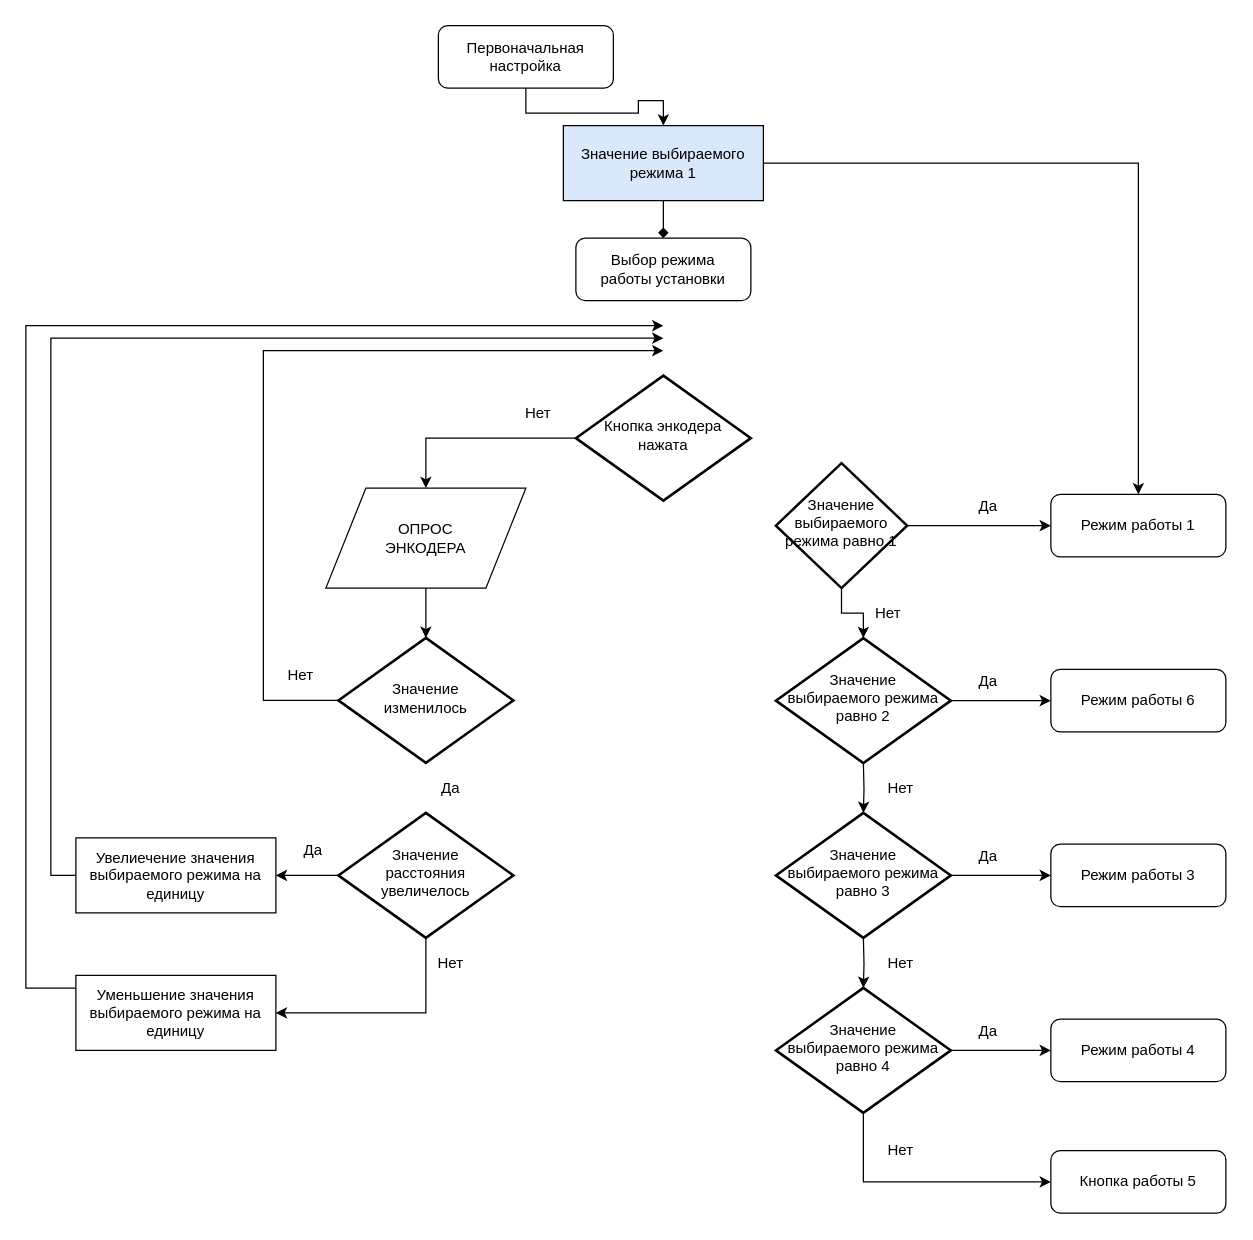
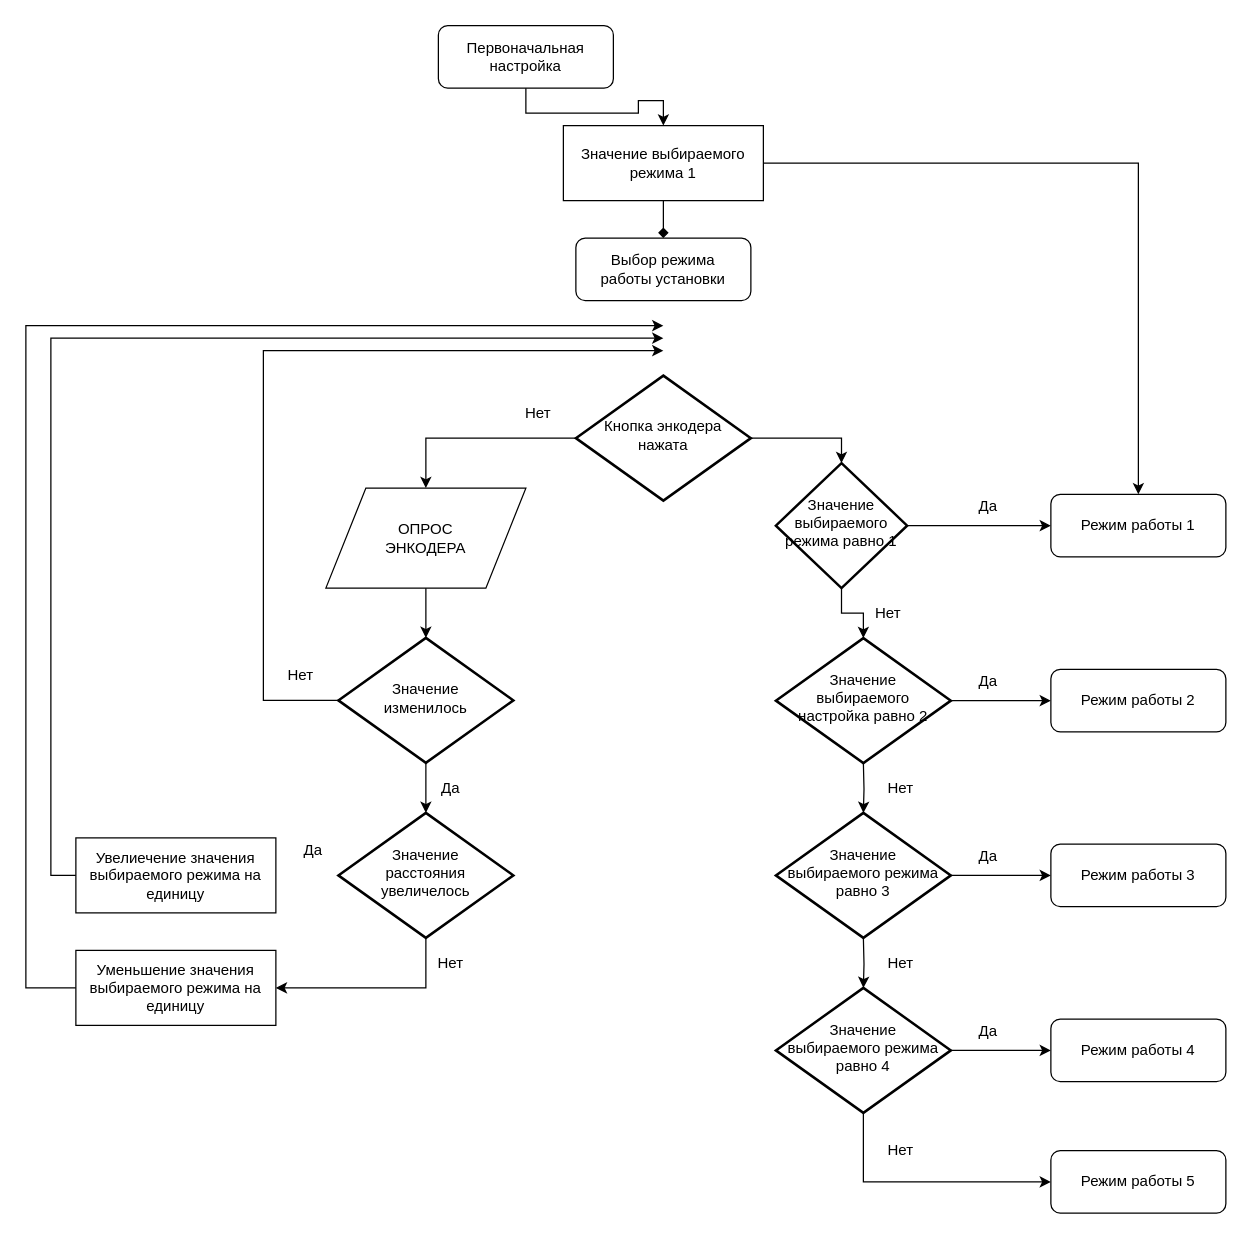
node "Значение выбираемого режима 1": fillcolor #dae8fc -> #ffffff
edge "Кнопка энкодера нажата" -> "Значение выбираемого режима равно 1": added
node "Значение выбираемого режима равно 2": label "Значение выбираемого режима равно 2" -> "Значение выбираемого настройка равно 2"
node "Режим работы 6": label "Режим работы 6" -> "Режим работы 2"
edge "Значение изменилось" -> "Значение расстояния увеличелось": added
edge "Значение расстояния увеличелось" -> "Увелиечение значения выбираемого режима на единицу": removed
node "Уменьшение значения выбираемого режима на единицу": moved (176, 1013) -> (176, 988)
node "Кнопка работы 5": label "Кнопка работы 5" -> "Режим работы 5"
